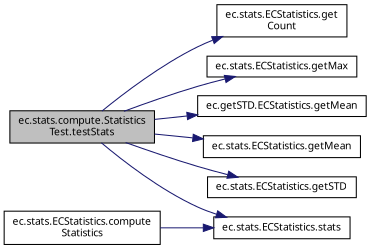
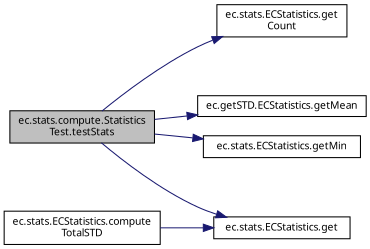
node "ec.stats.ECStatistics.getMax": removed
node "ec.stats.ECStatistics.getMean": label "ec.stats.ECStatistics.getMean" -> "ec.stats.ECStatistics.getMin"
node "ec.stats.ECStatistics.getSTD": removed
node "ec.stats.ECStatistics.compute Statistics": label "ec.stats.ECStatistics.compute Statistics" -> "ec.stats.ECStatistics.compute TotalSTD"
node "ec.stats.ECStatistics.stats": label "ec.stats.ECStatistics.stats" -> "ec.stats.ECStatistics.get"
